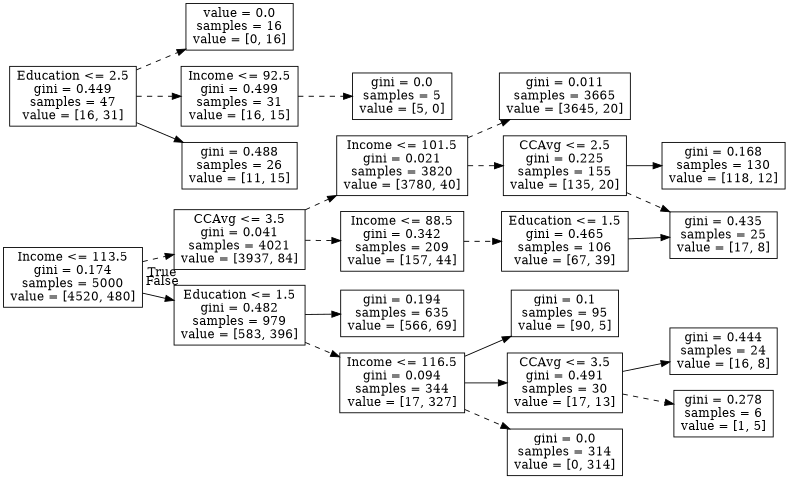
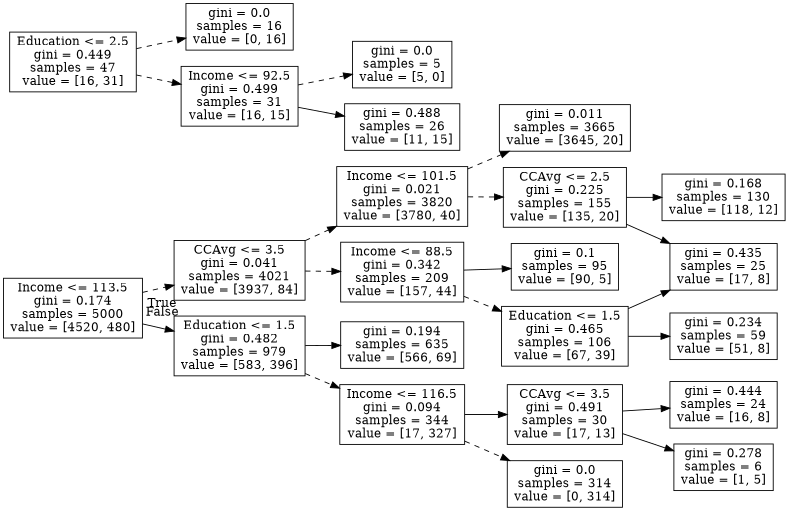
node "value = 0.0 samples = 16 value = [0, 16]": label "value = 0.0 samples = 16 value = [0, 16]" -> "gini = 0.0 samples = 16 value = [0, 16]"
edge "Education <= 2.5 gini = 0.449 samples = 47 value = [16, 31]" -> "gini = 0.488 samples = 26 value = [11, 15]": now "Income <= 92.5 gini = 0.499 samples = 31 value = [16, 15]" -> "gini = 0.488 samples = 26 value = [11, 15]"
edge "CCAvg <= 2.5 gini = 0.225 samples = 155 value = [135, 20]" -> "gini = 0.435 samples = 25 value = [17, 8]": style dashed -> solid
node "gini = 0.234 samples = 59 value = [51, 8]": added
edge "Income <= 116.5 gini = 0.094 samples = 344 value = [17, 327]" -> "gini = 0.1 samples = 95 value = [90, 5]": now "Income <= 88.5 gini = 0.342 samples = 209 value = [157, 44]" -> "gini = 0.1 samples = 95 value = [90, 5]"
edge "CCAvg <= 3.5 gini = 0.491 samples = 30 value = [17, 13]" -> "gini = 0.278 samples = 6 value = [1, 5]": style dashed -> solid
